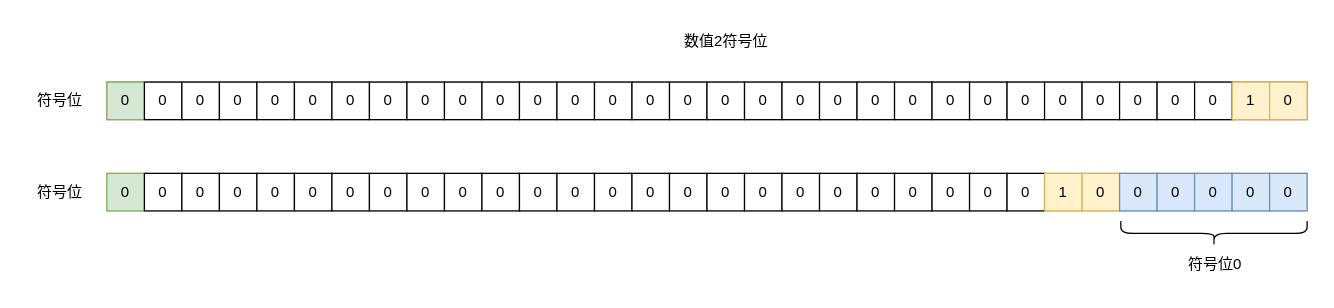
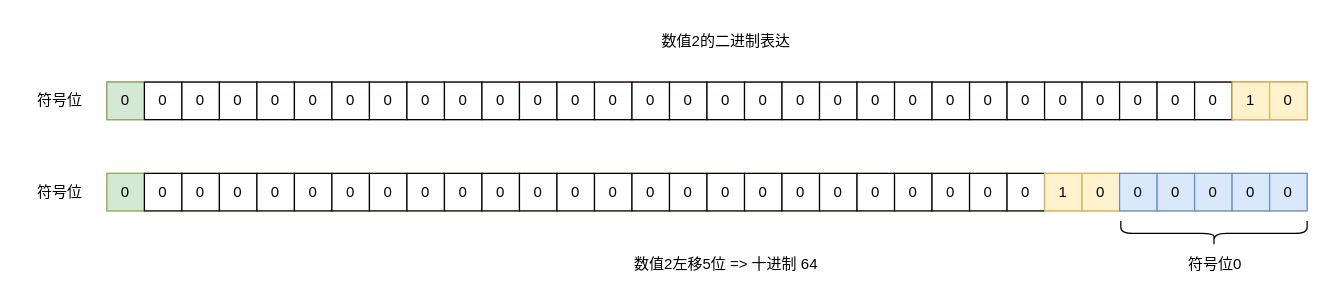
node "数值2符号位": label "数值2符号位" -> "数值2的二进制表达"
node "数值2左移5位 => 十进制 64": added
